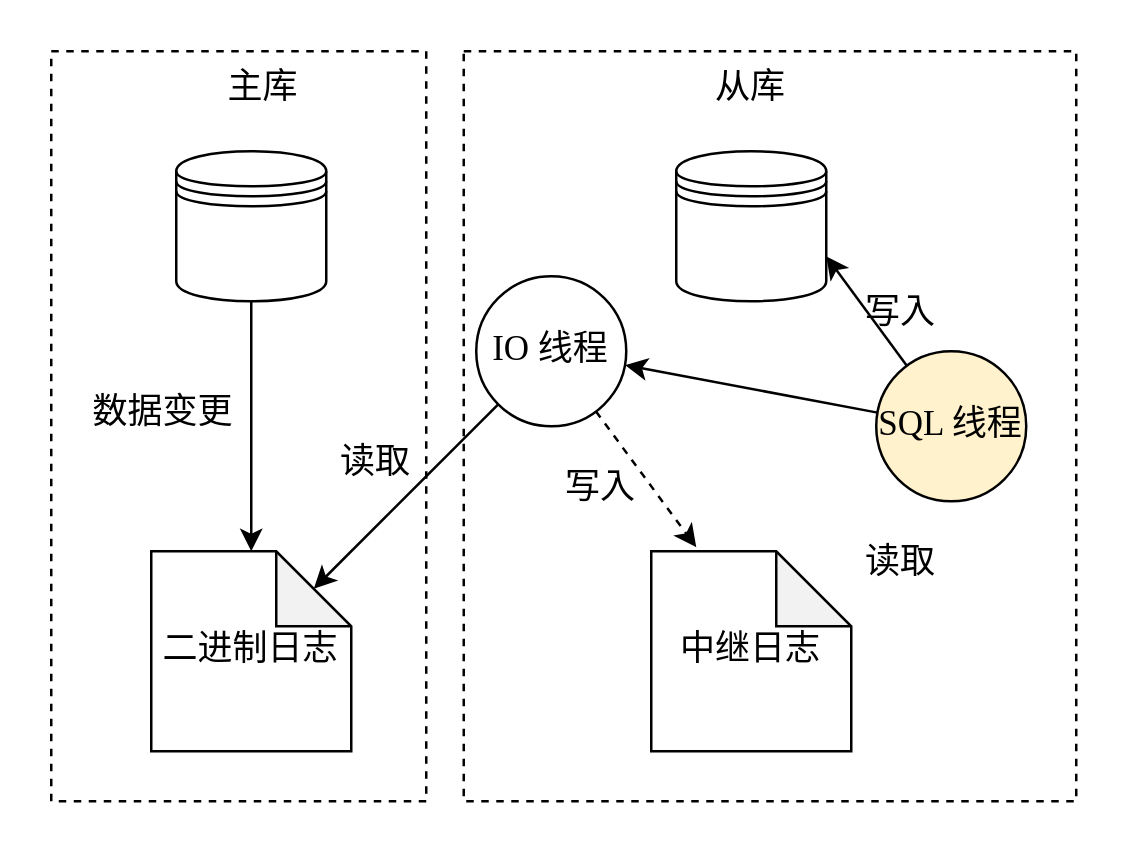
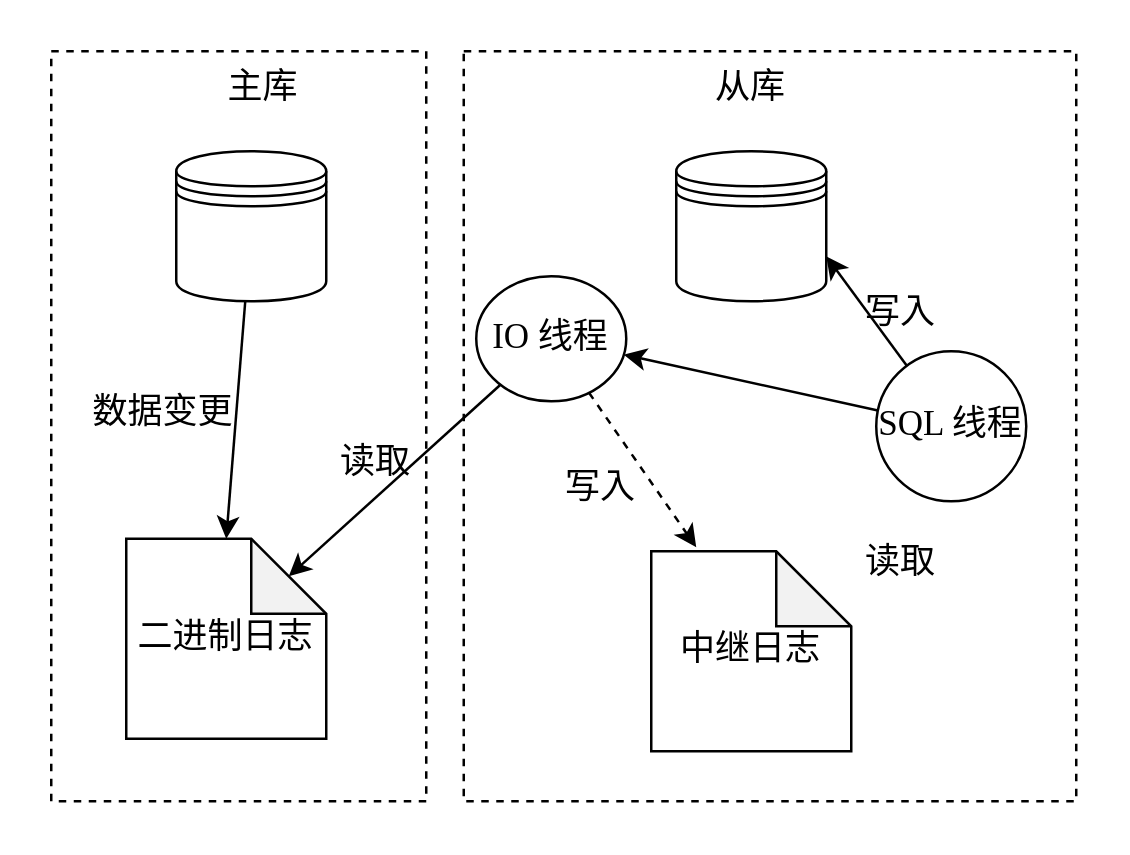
node "IO 线程": size 150x150 -> 150x125
node "SQL 线程": fillcolor #fff2cc -> #ffffff
node "二进制日志": moved (251, 651) -> (226, 639)
